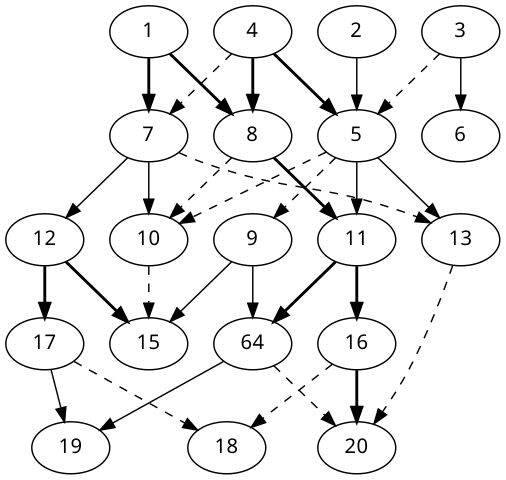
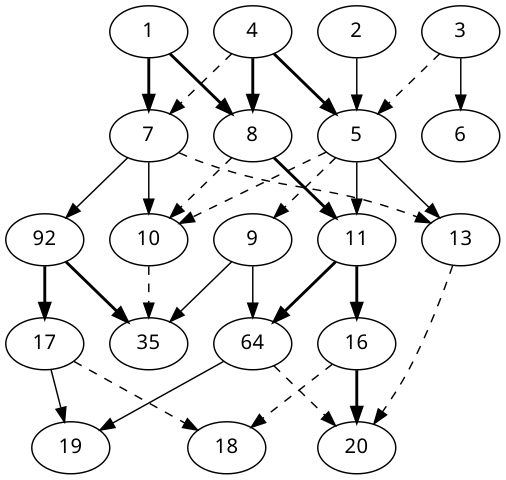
node "12": label "12" -> "92"
node "15": label "15" -> "35"
